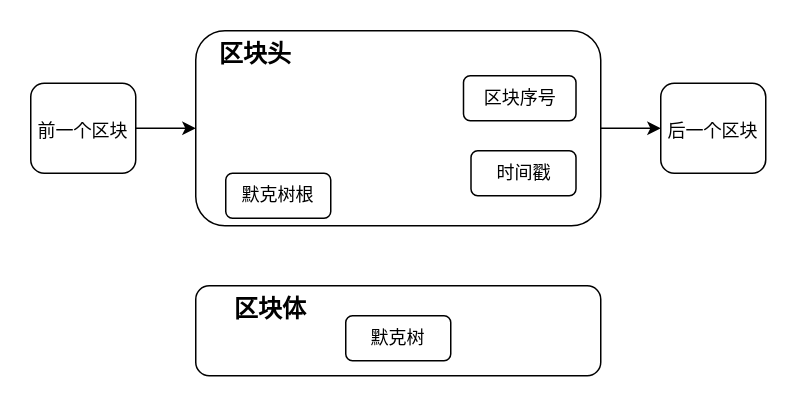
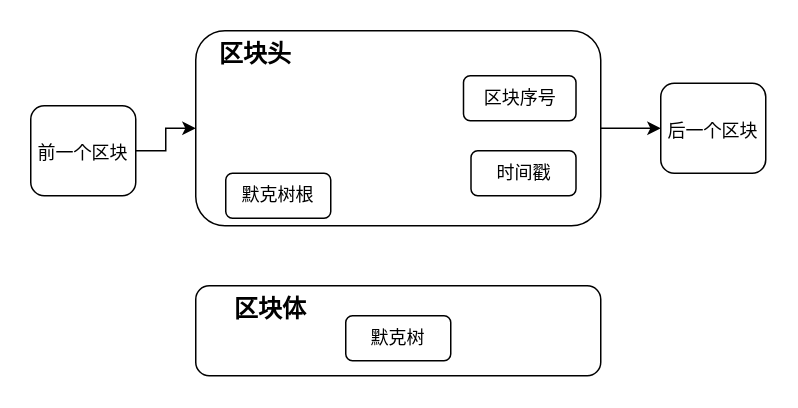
node "前一个区块": moved (83, 128) -> (83, 151)
